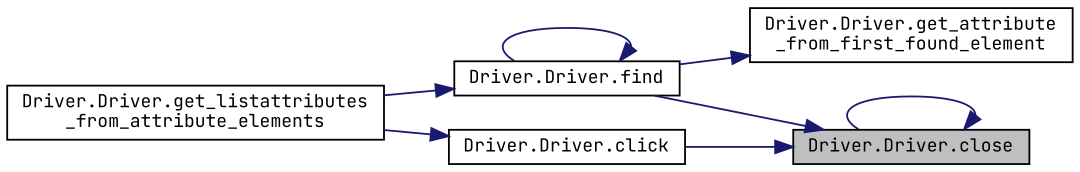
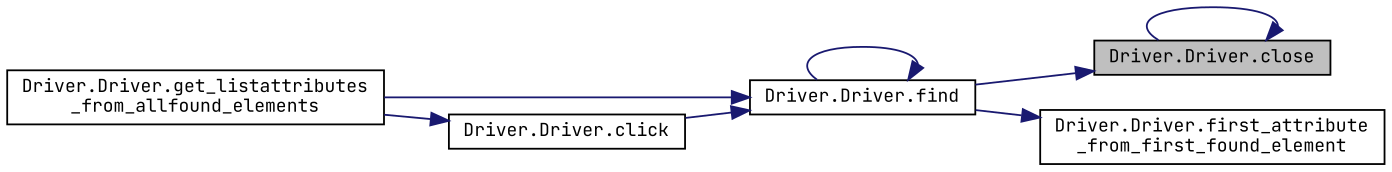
node "Driver.Driver.get_attribute _from_first_found_element": label "Driver.Driver.get_attribute _from_first_found_element" -> "Driver.Driver.first_attribute _from_first_found_element"
node "Driver.Driver.get_listattributes _from_attribute_elements": label "Driver.Driver.get_listattributes _from_attribute_elements" -> "Driver.Driver.get_listattributes _from_allfound_elements"
edge "Driver.Driver.click" -> "Driver.Driver.close": now "Driver.Driver.click" -> "Driver.Driver.find"
